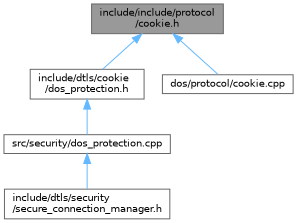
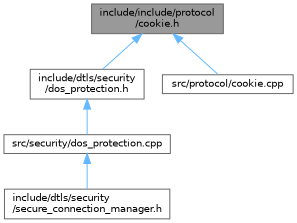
node "include/dtls/cookie /dos_protection.h": label "include/dtls/cookie /dos_protection.h" -> "include/dtls/security /dos_protection.h"
node "dos/protocol/cookie.cpp": label "dos/protocol/cookie.cpp" -> "src/protocol/cookie.cpp"
